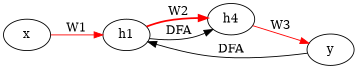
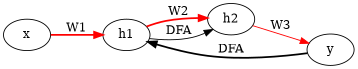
node "h4": label "h4" -> "h2"
edge "x" -> "h1": style solid -> bold
edge "y" -> "h1": style solid -> bold
